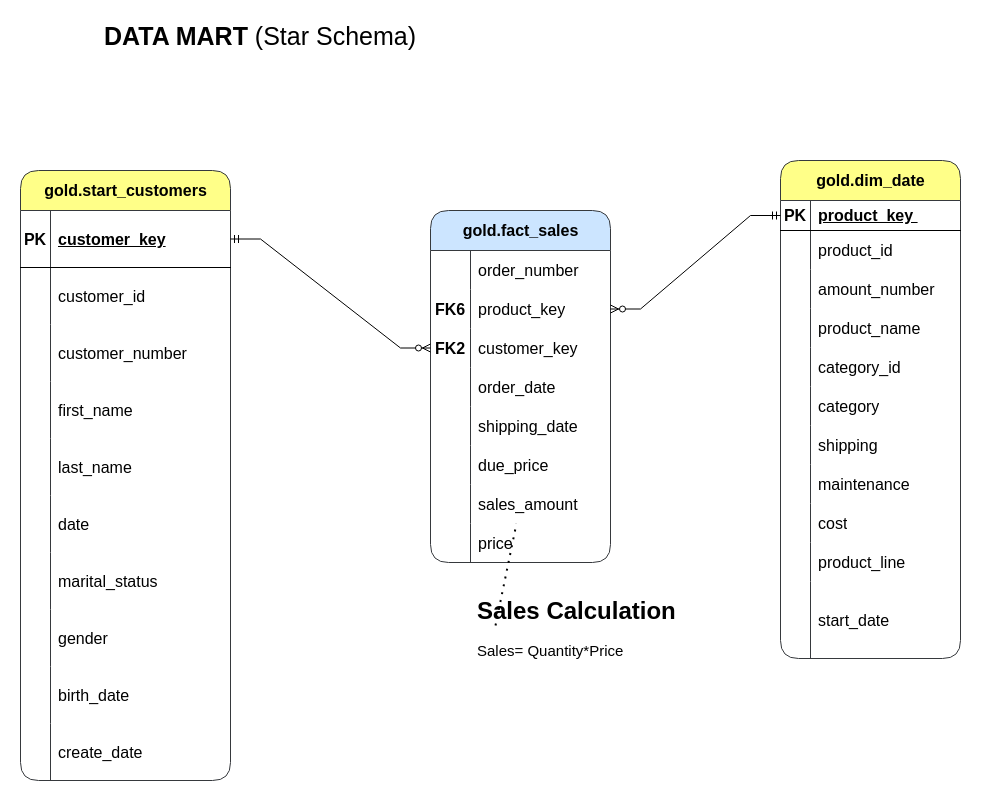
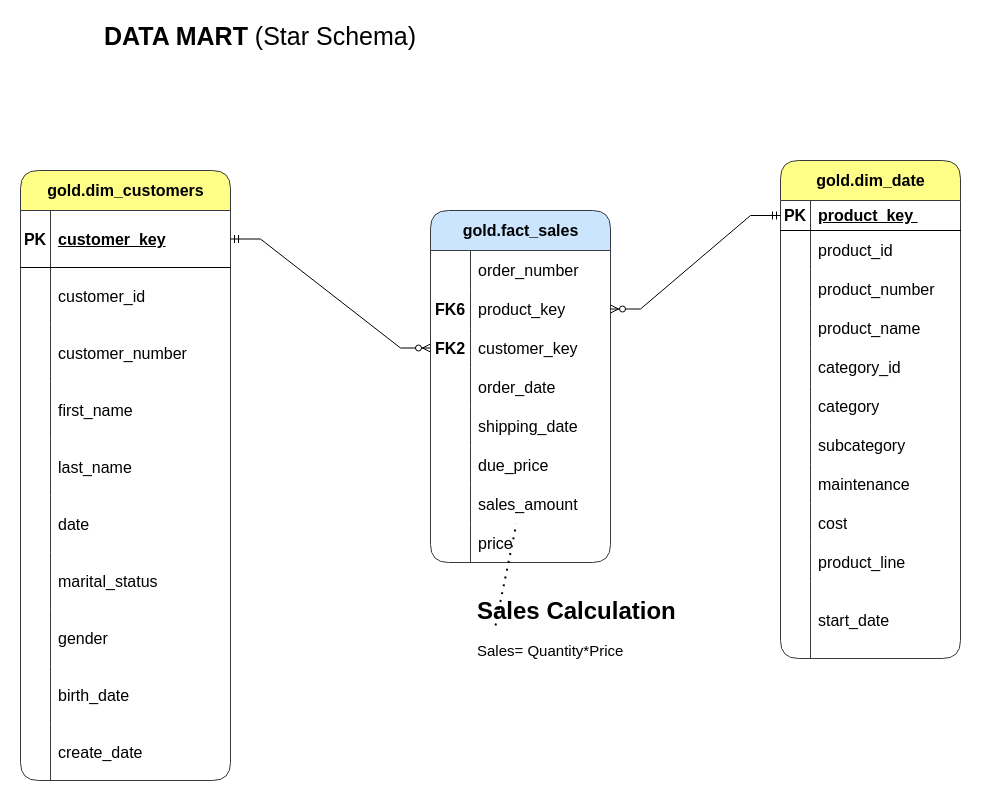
node "gold.start_customers": label "gold.start_customers" -> "gold.dim_customers"
node "amount_number": label "amount_number" -> "product_number"
node "shipping": label "shipping" -> "subcategory"
